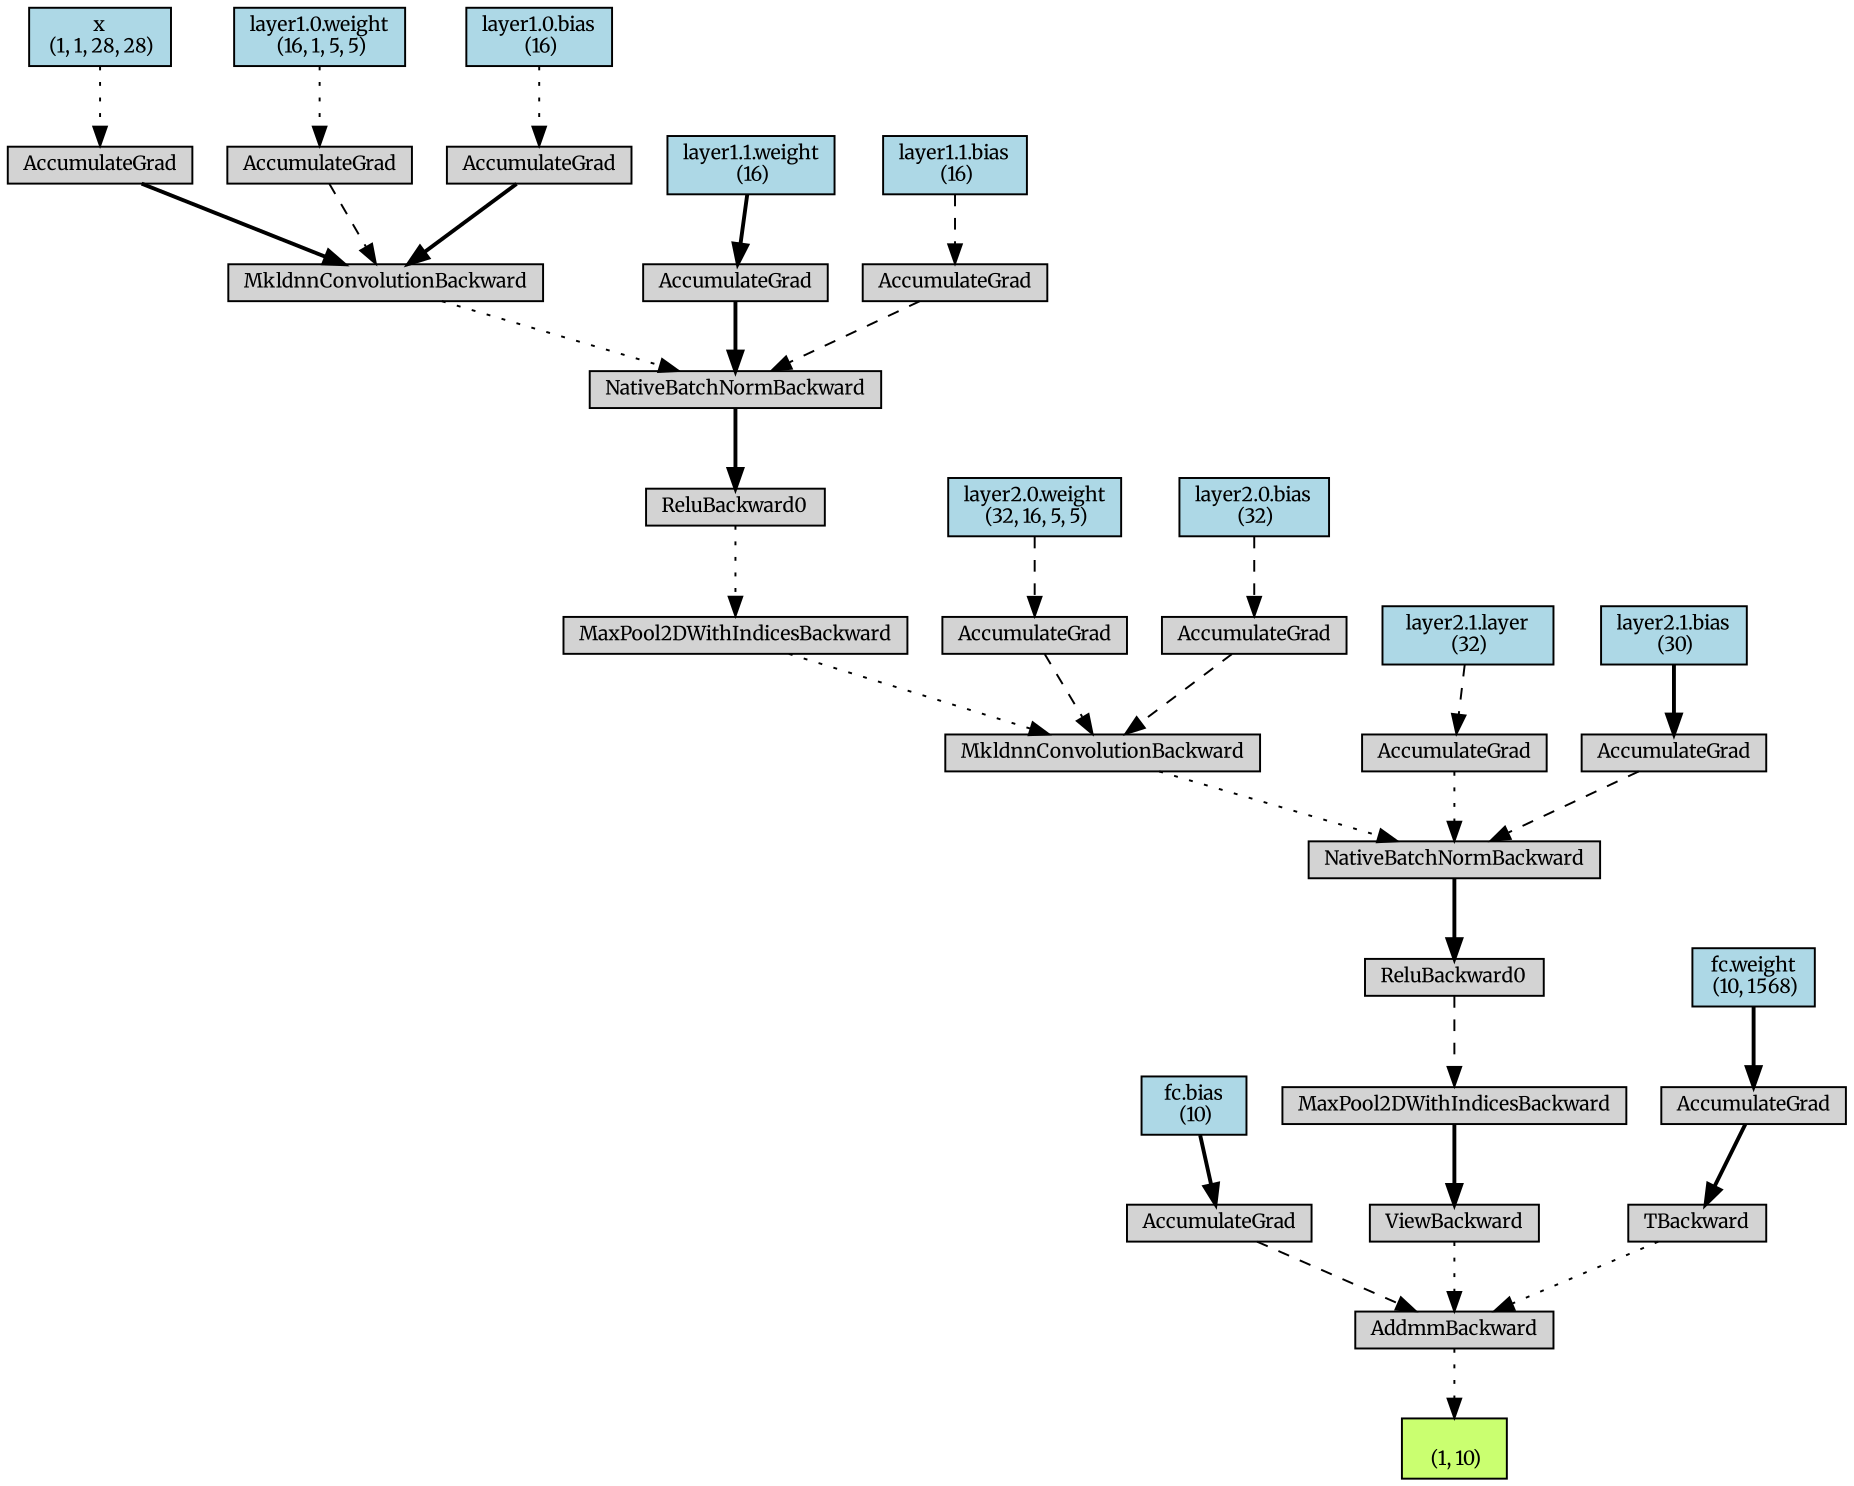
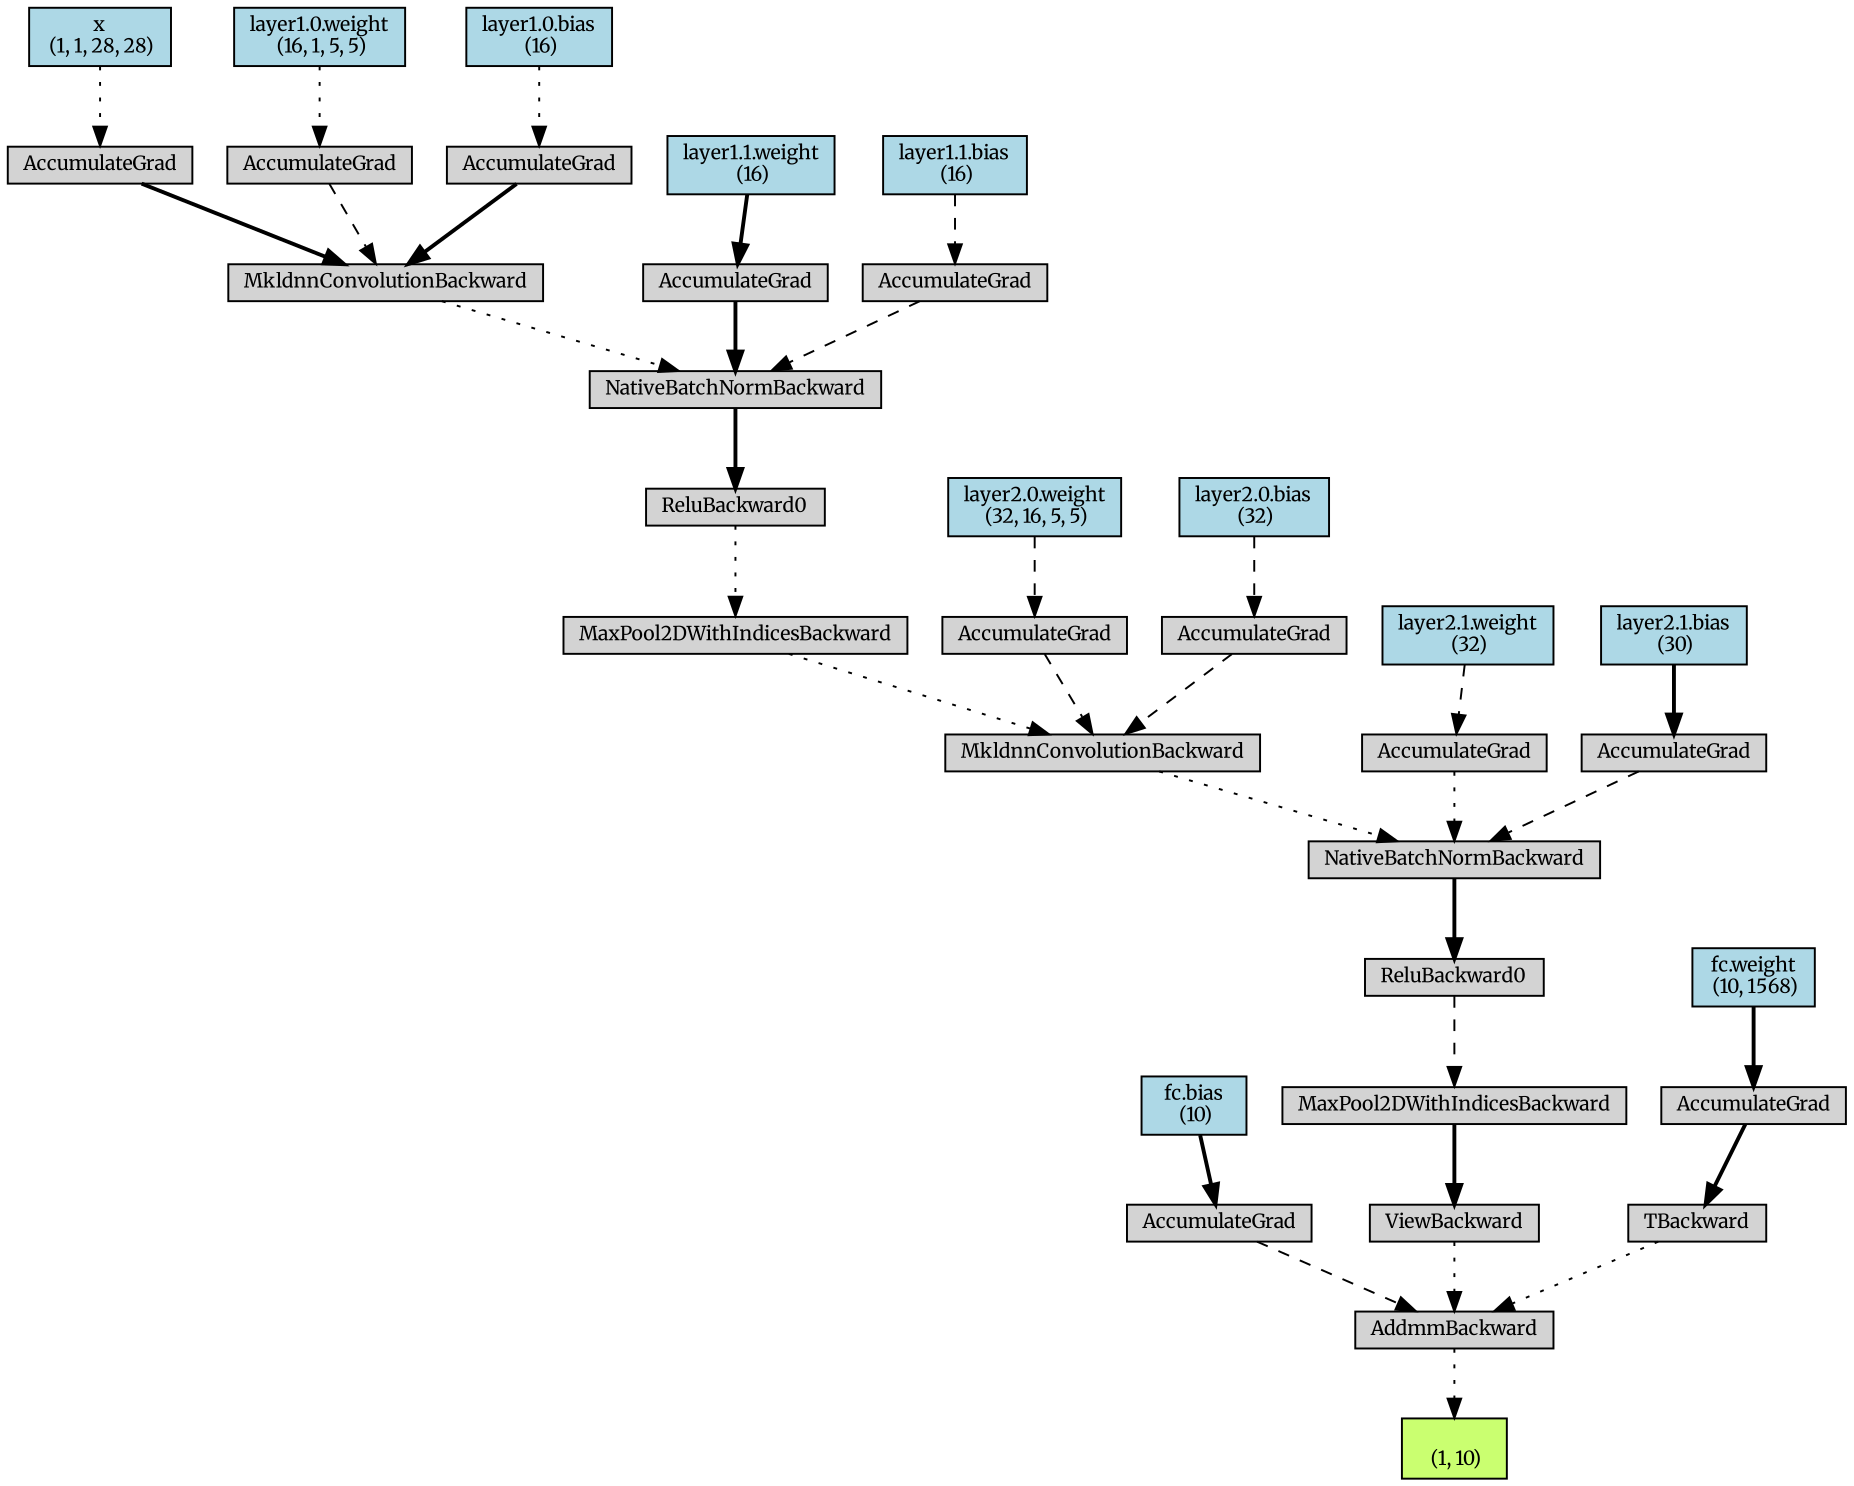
node "layer2.1.layer (32)": label "layer2.1.layer (32)" -> "layer2.1.weight (32)"
